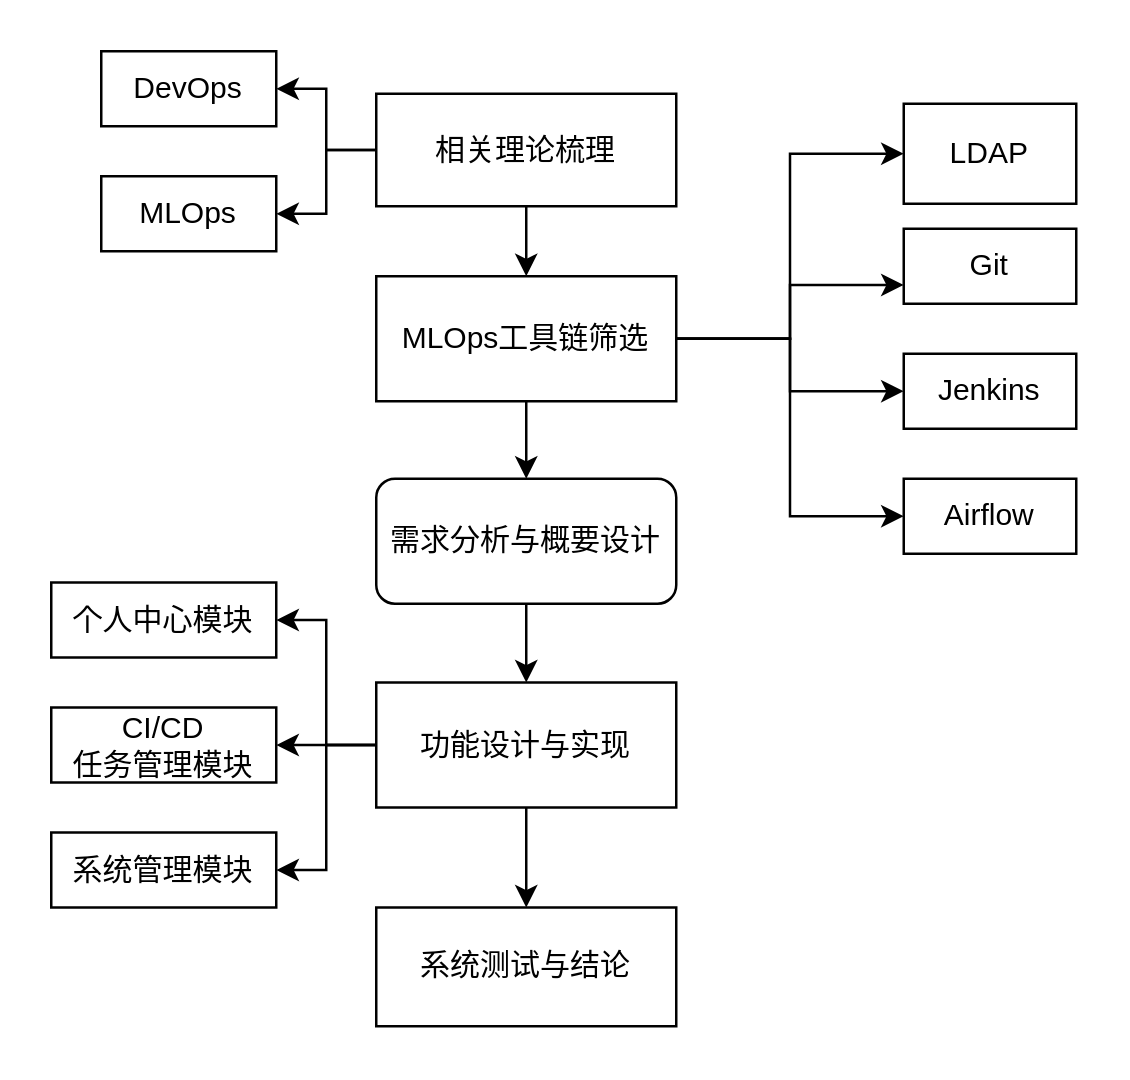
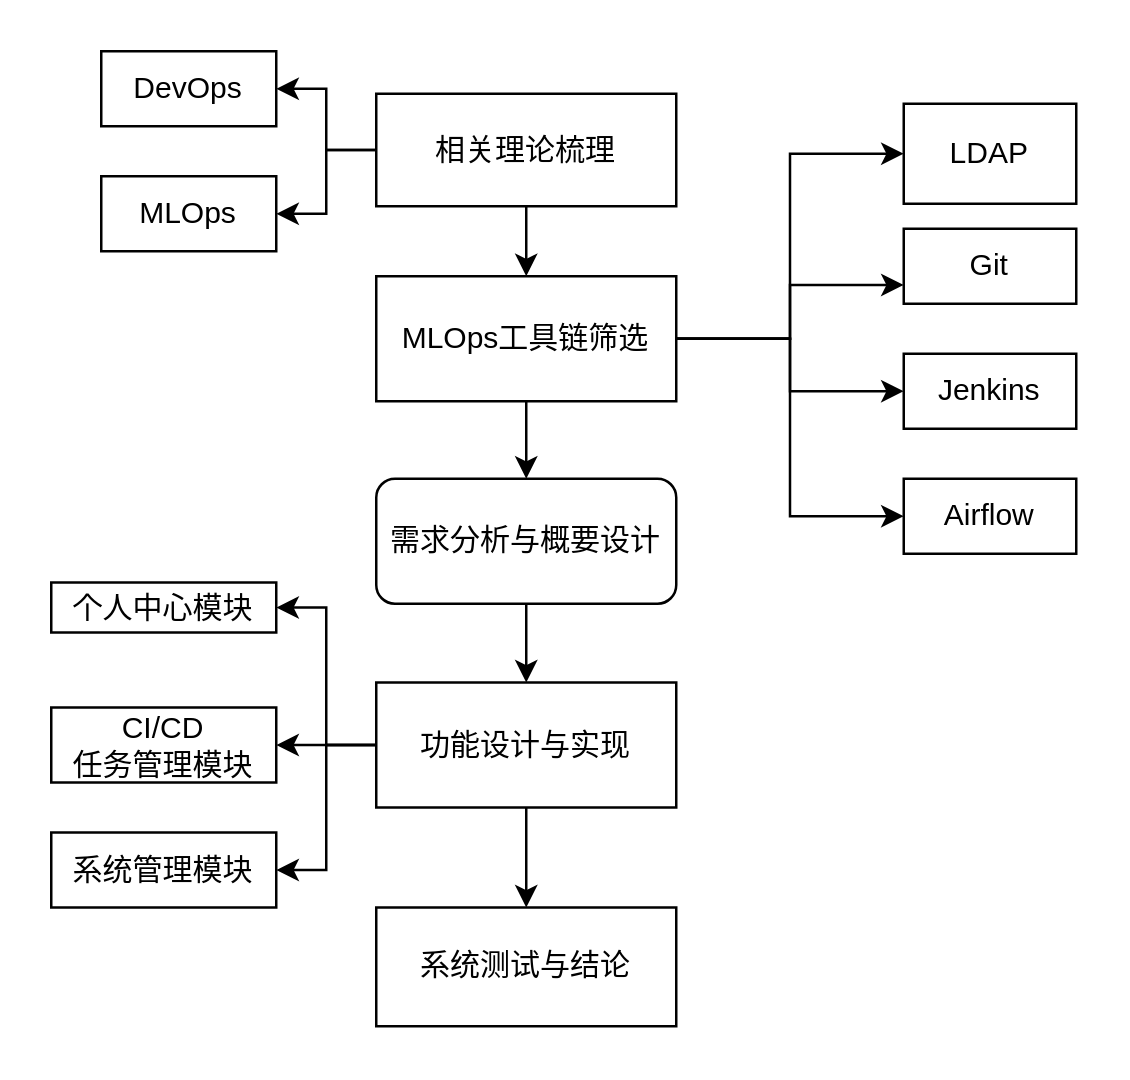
node "个人中心模块": size 225x75 -> 225x50
